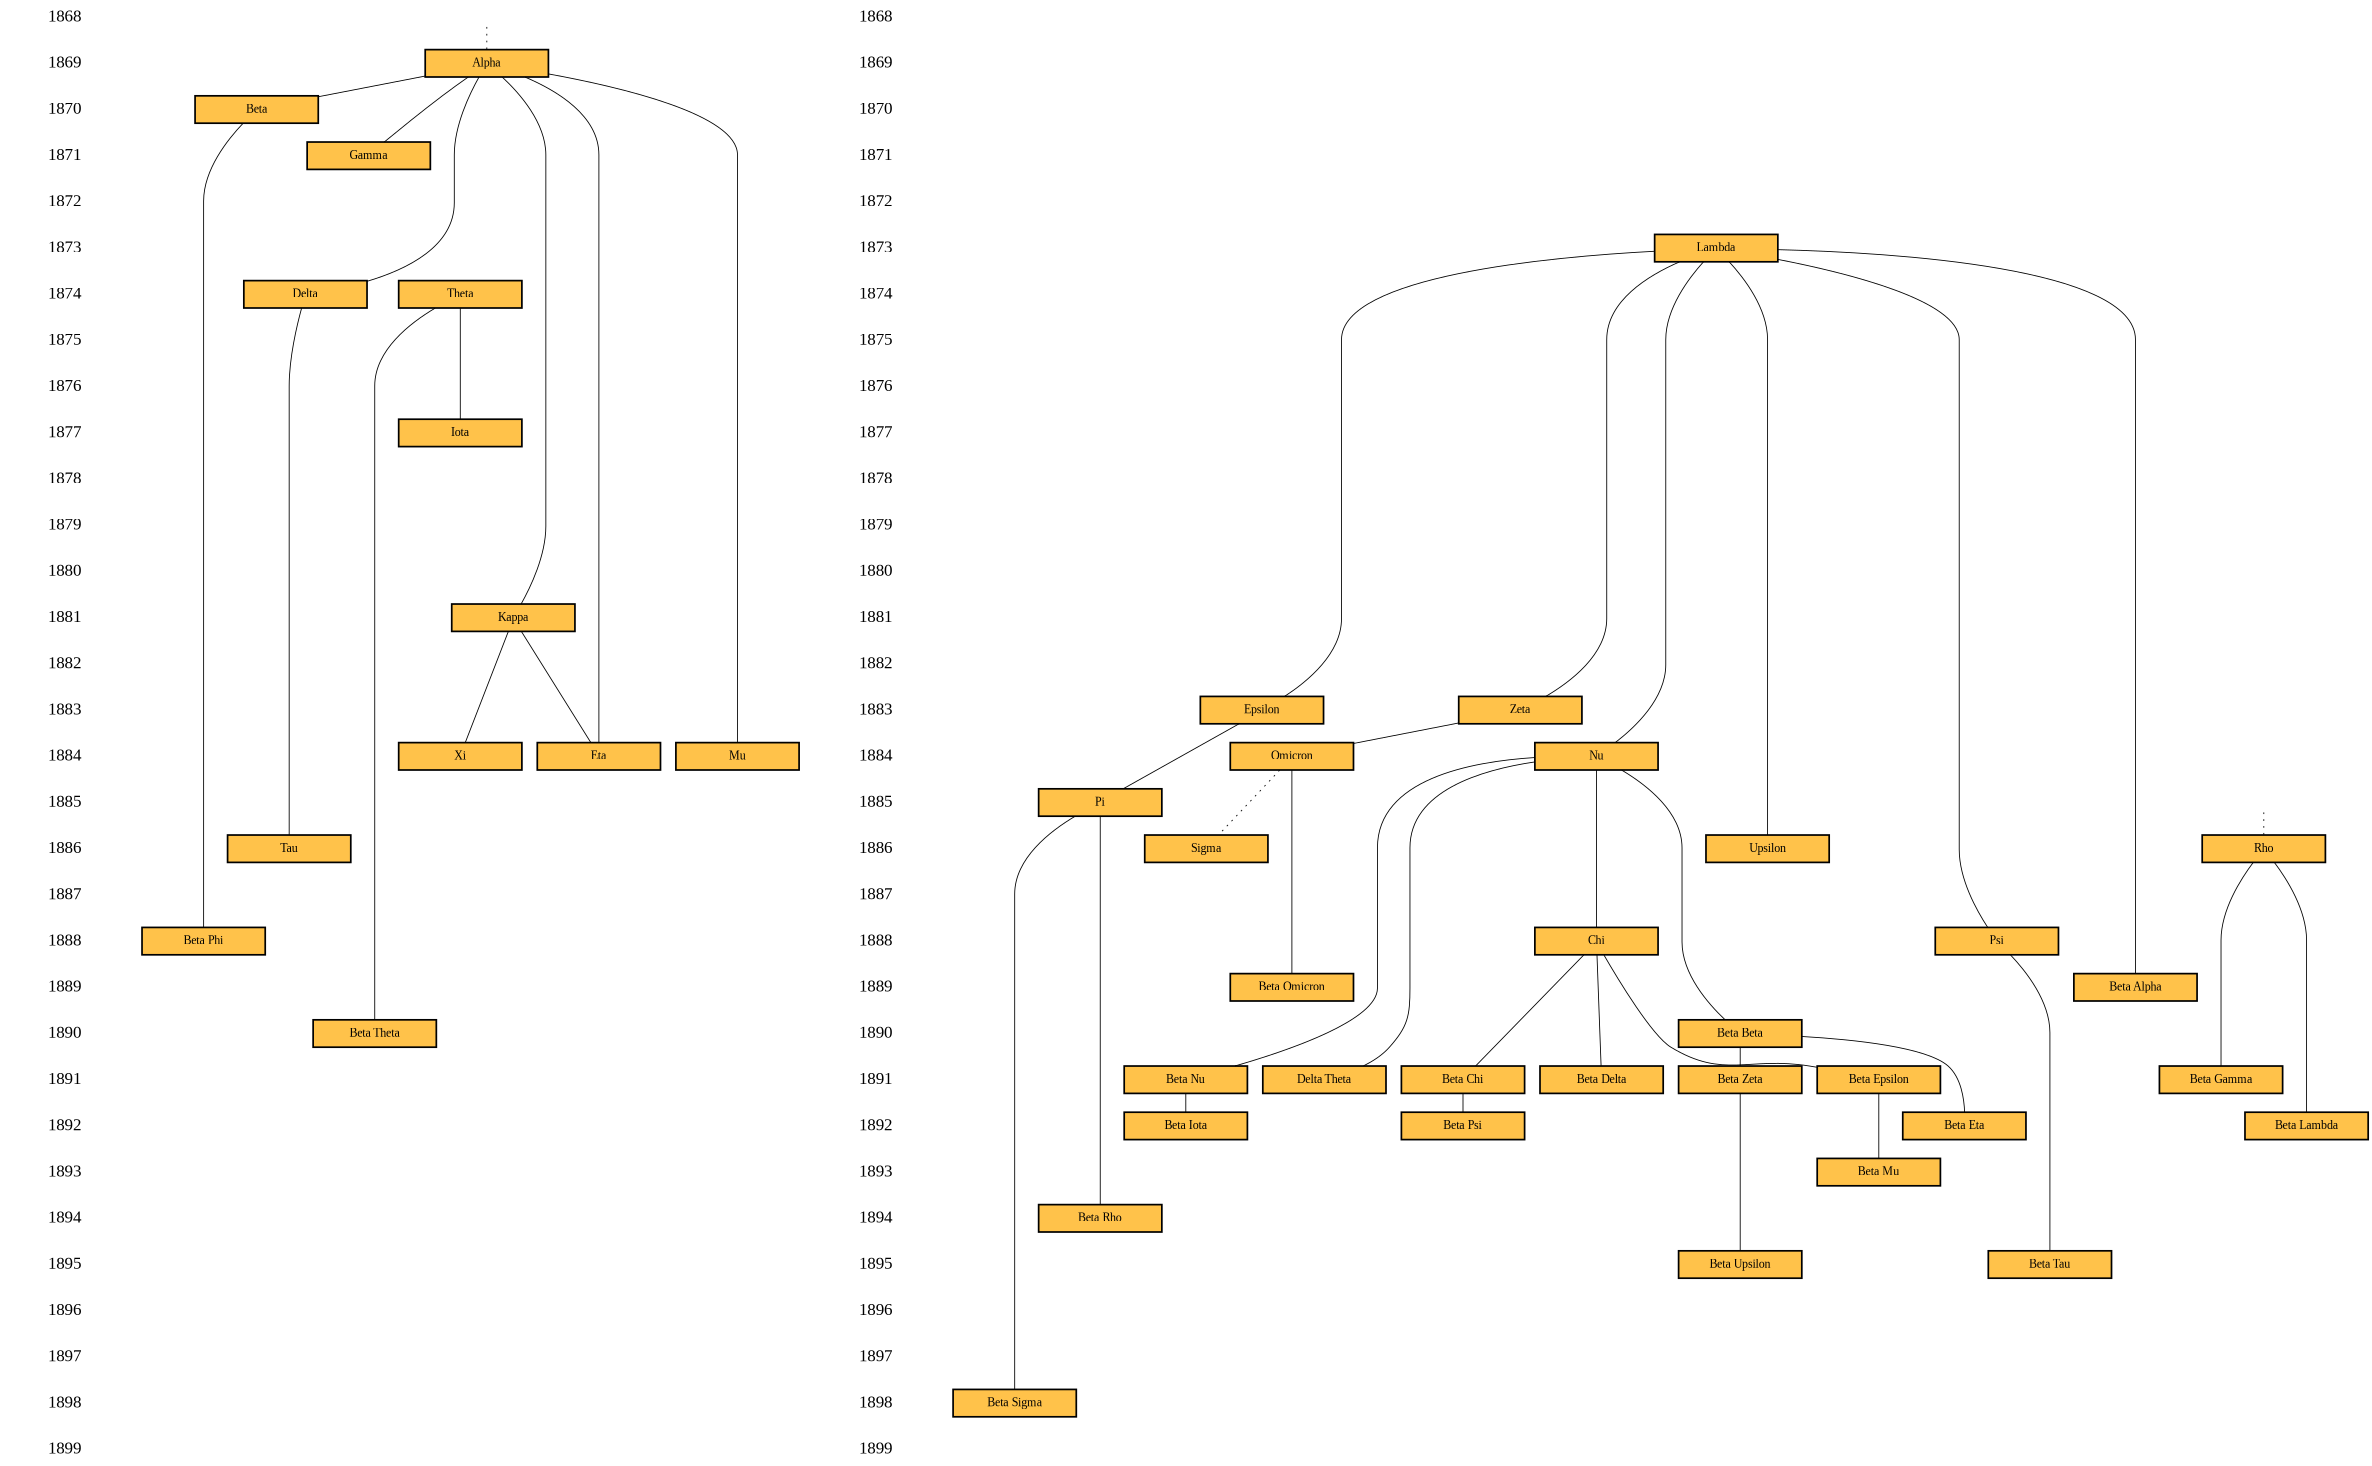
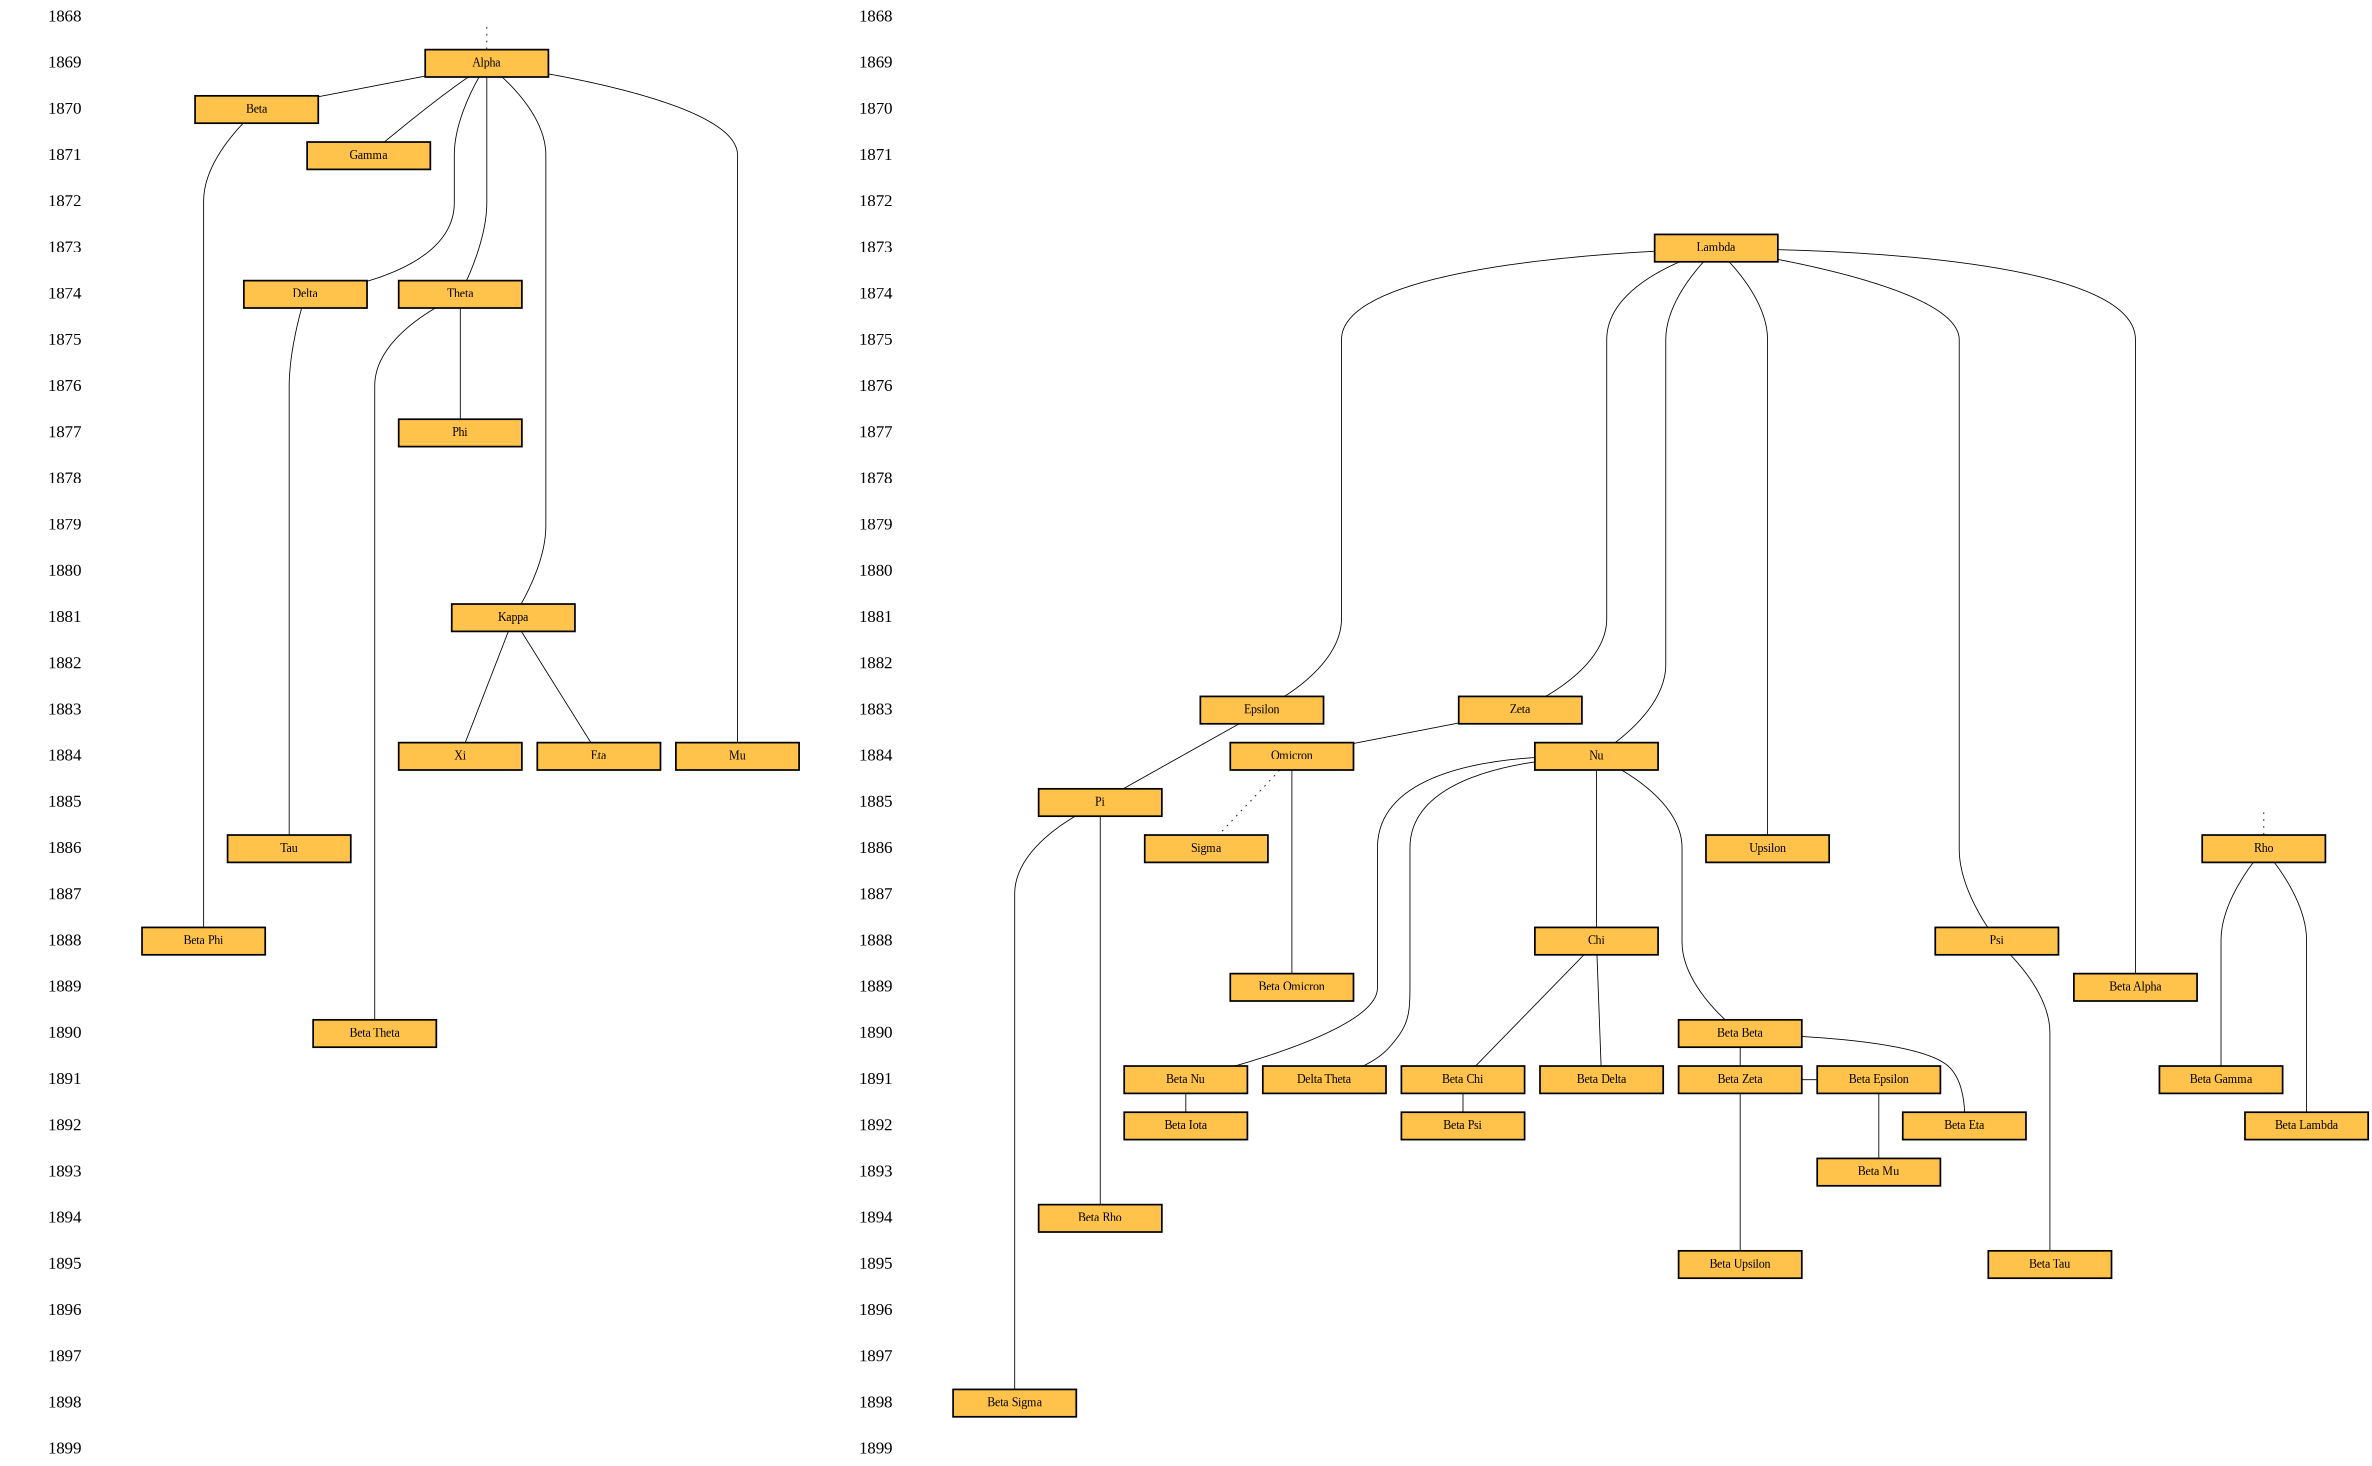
edge "Alpha" -- "Eta": now "Alpha" -- "Theta"
node "Iota": label "Iota" -> "Phi"
edge "Chi" -- "Beta Epsilon": now "Beta Zeta" -- "Beta Epsilon"
